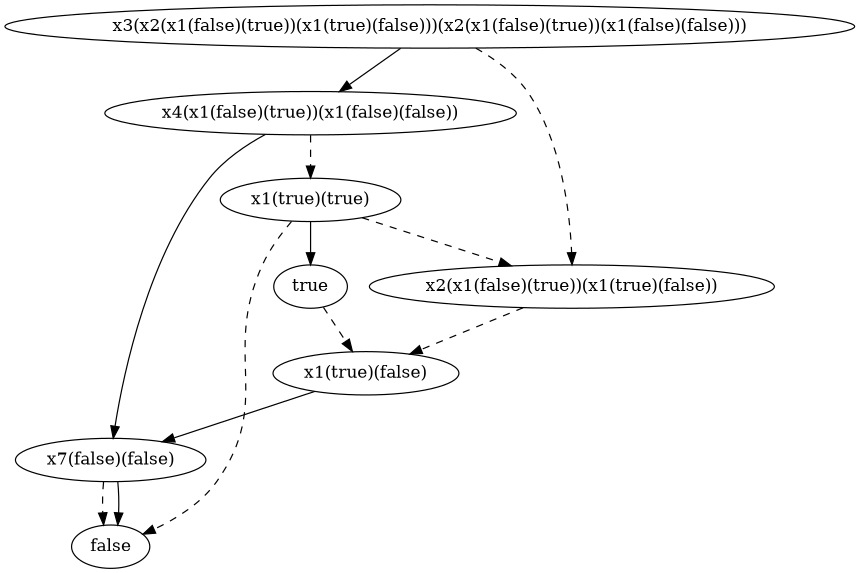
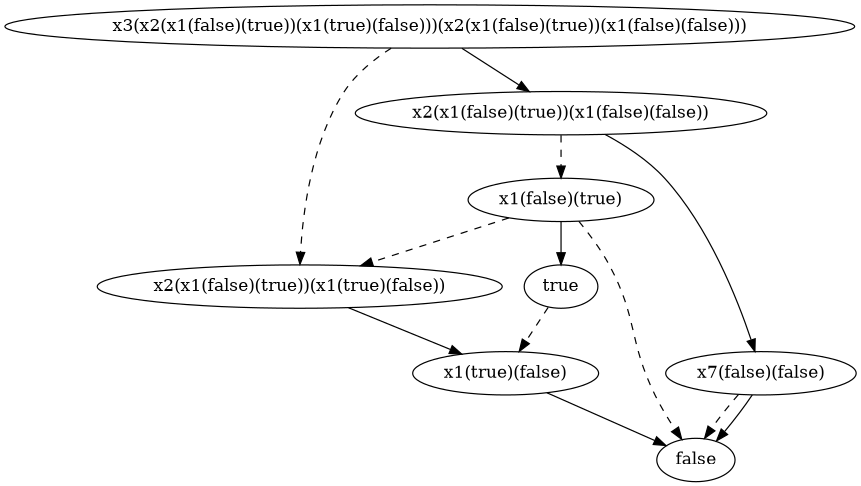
node "x4(x1(false)(true))(x1(false)(false))": label "x4(x1(false)(true))(x1(false)(false))" -> "x2(x1(false)(true))(x1(false)(false))"
node "x1(true)(true)": label "x1(true)(true)" -> "x1(false)(true)"
edge "x2(x1(false)(true))(x1(true)(false))" -> "x1(true)(false)": style dashed -> solid
edge "x1(true)(false)" -> "x7(false)(false)": now "x1(true)(false)" -> "false"
